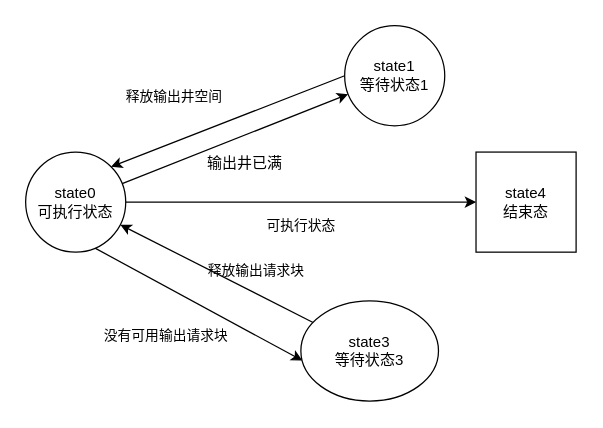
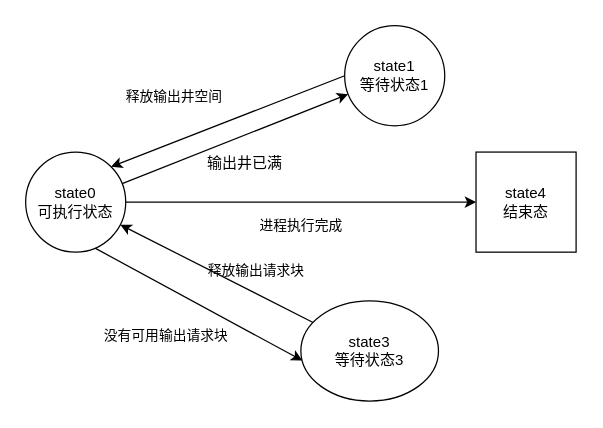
node "可执行状态": label "可执行状态" -> "进程执行完成"
